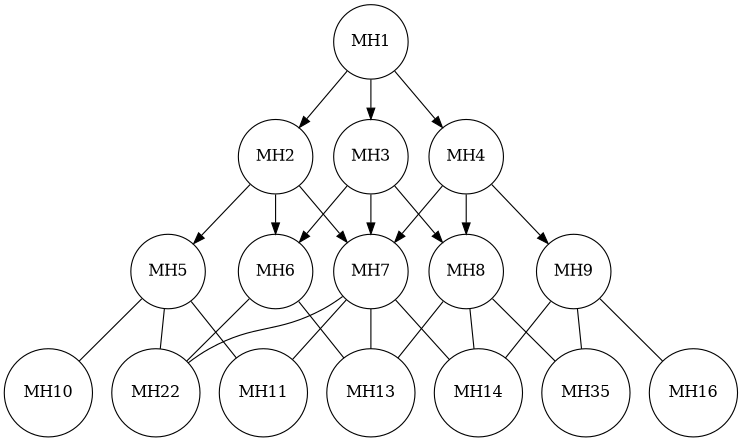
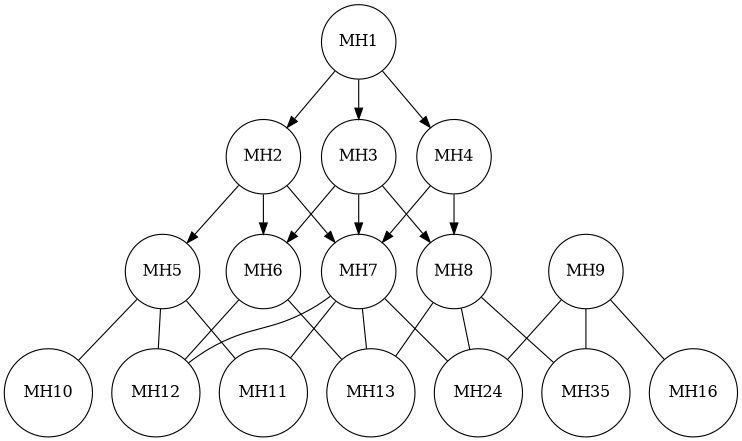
edge "MH4" -> "MH9": removed
node "MH22": label "MH22" -> "MH12"
node "MH14": label "MH14" -> "MH24"
